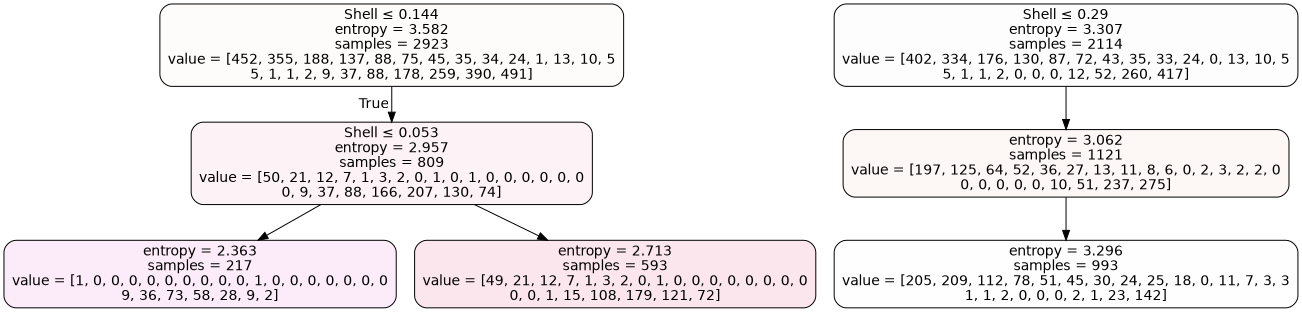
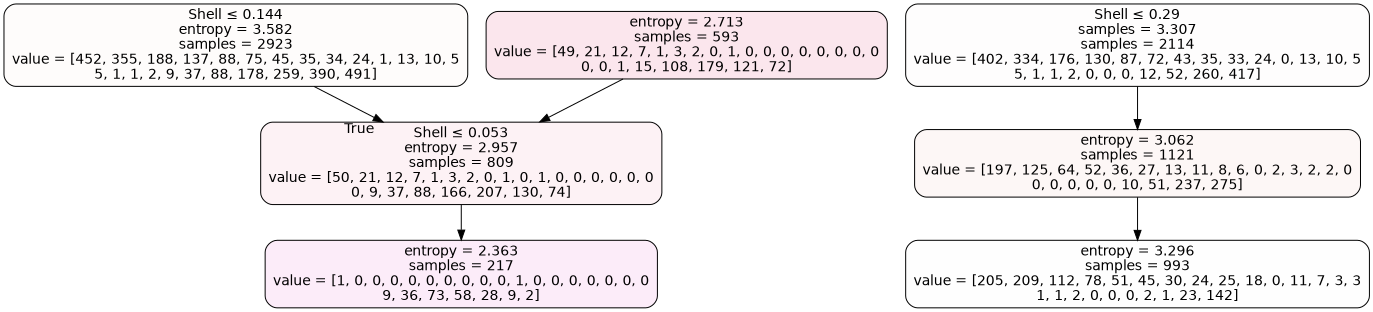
node "Shell ≤ 0.29": text "entropy = 3.307" -> "samples = 3.307"
edge "Shell ≤ 0.053" -> "entropy = 2.713": reversed
